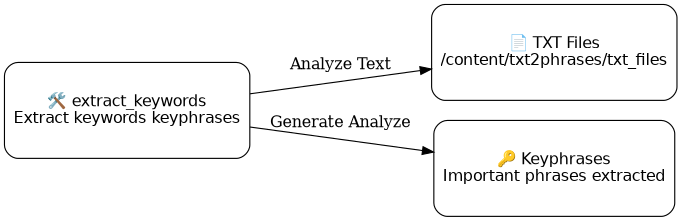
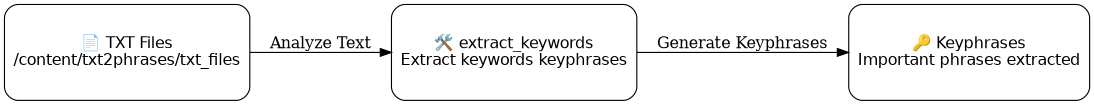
edge "🛠️ extract_keywords Extract keywords keyphrases" -> "📄 TXT Files /content/txt2phrases/txt_files": reversed
edge "🛠️ extract_keywords Extract keywords keyphrases" -> "🔑 Keyphrases Important phrases extracted": label "Generate Analyze" -> "Generate Keyphrases"
